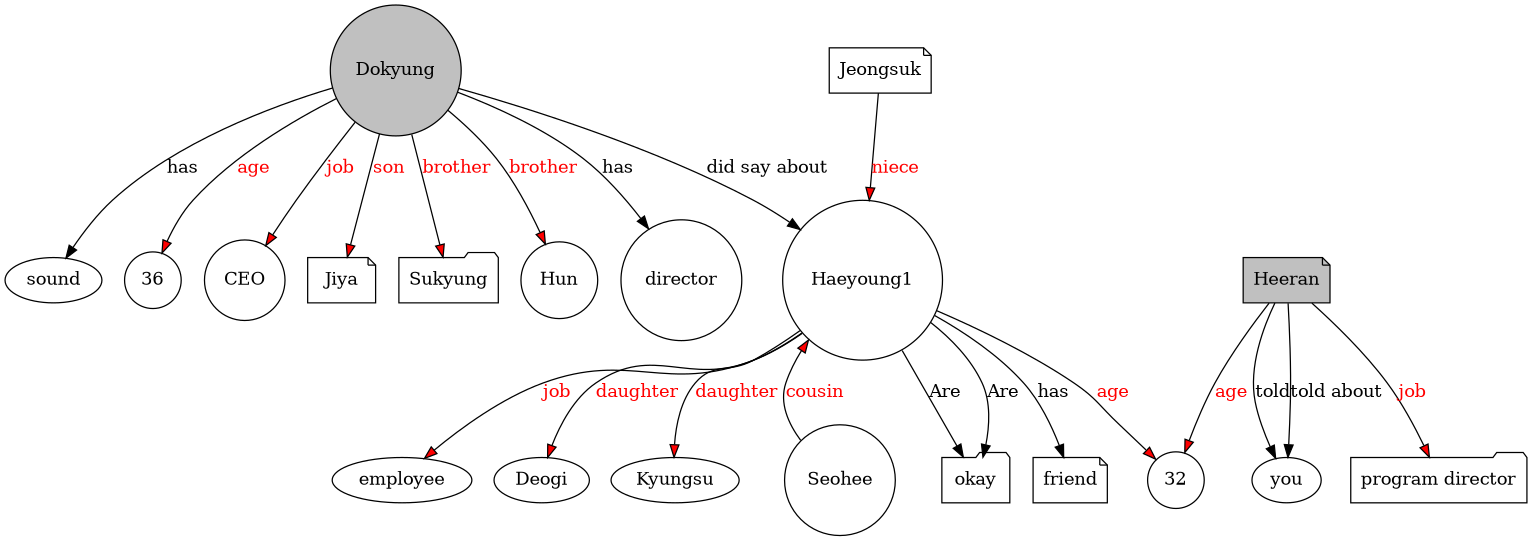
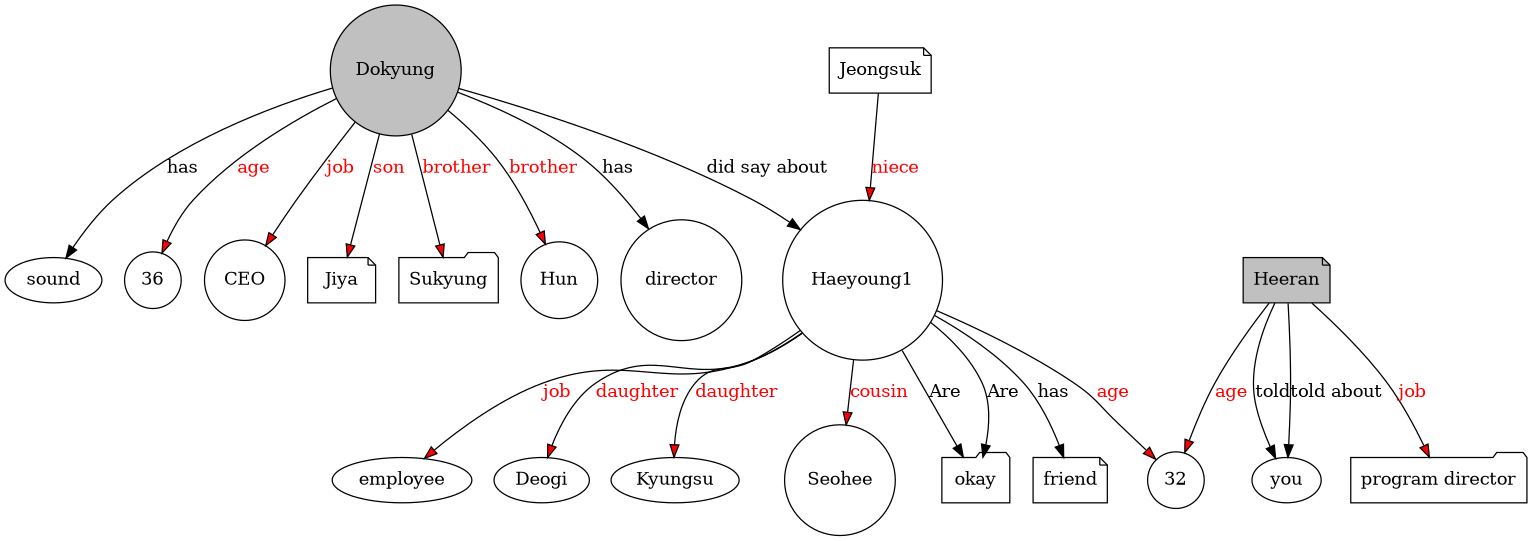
edge "Seohee" -> "Haeyoung1": reversed
